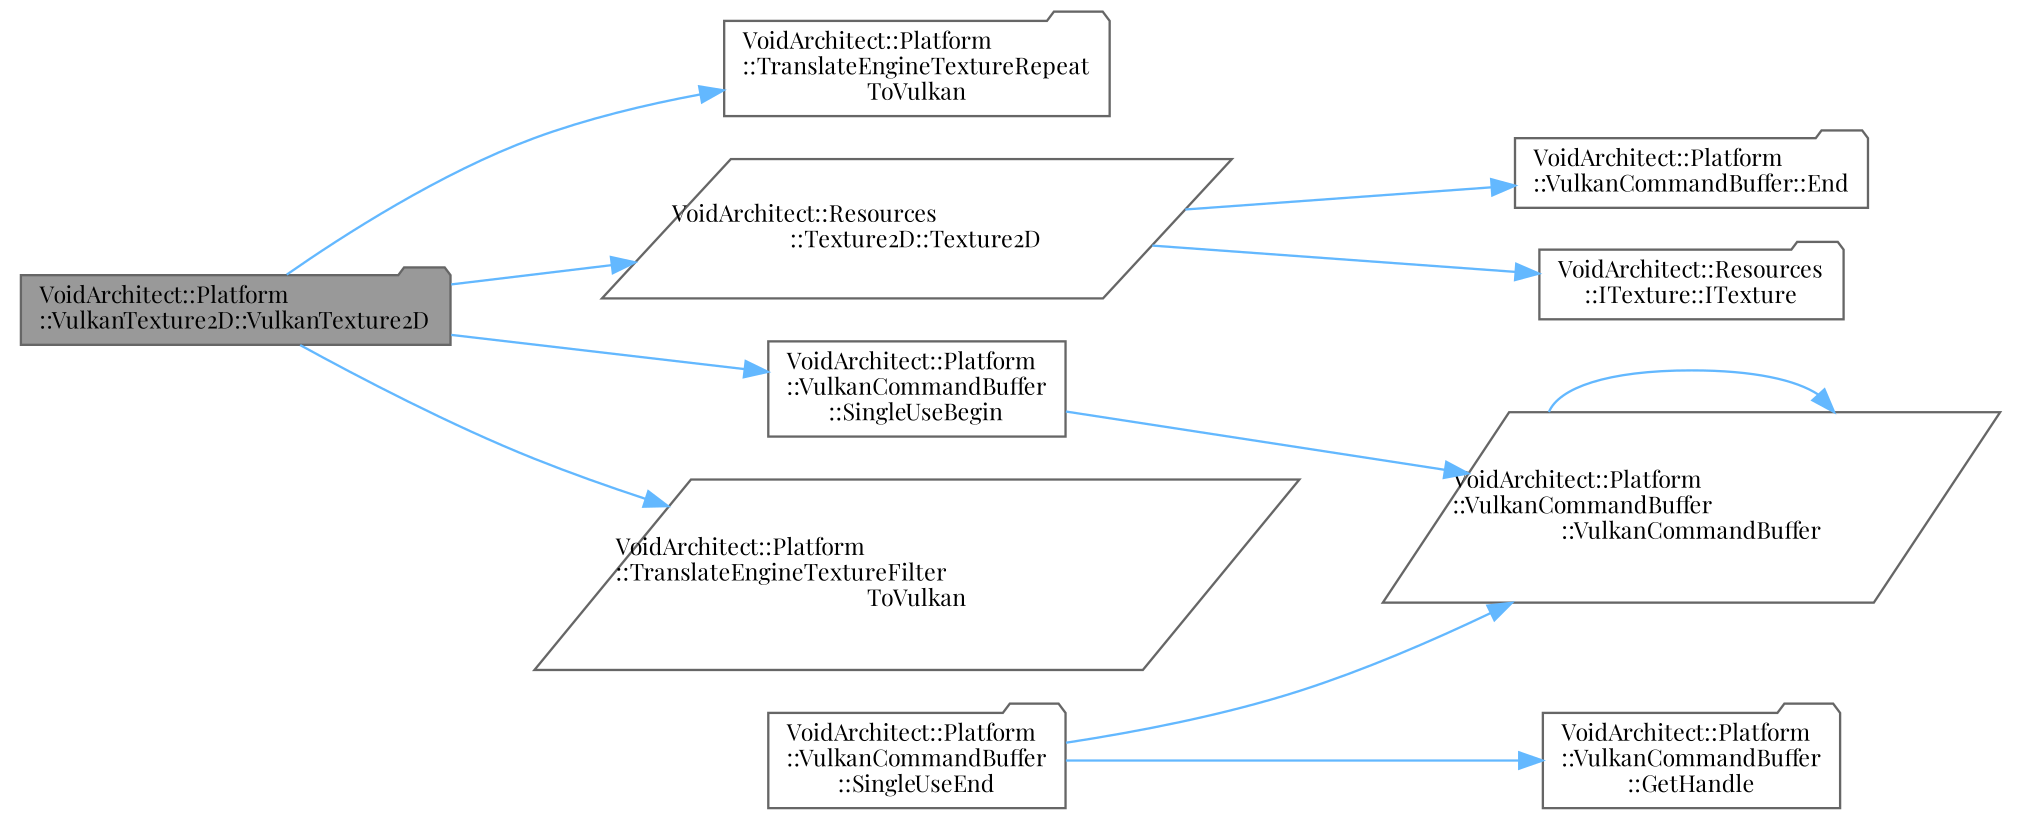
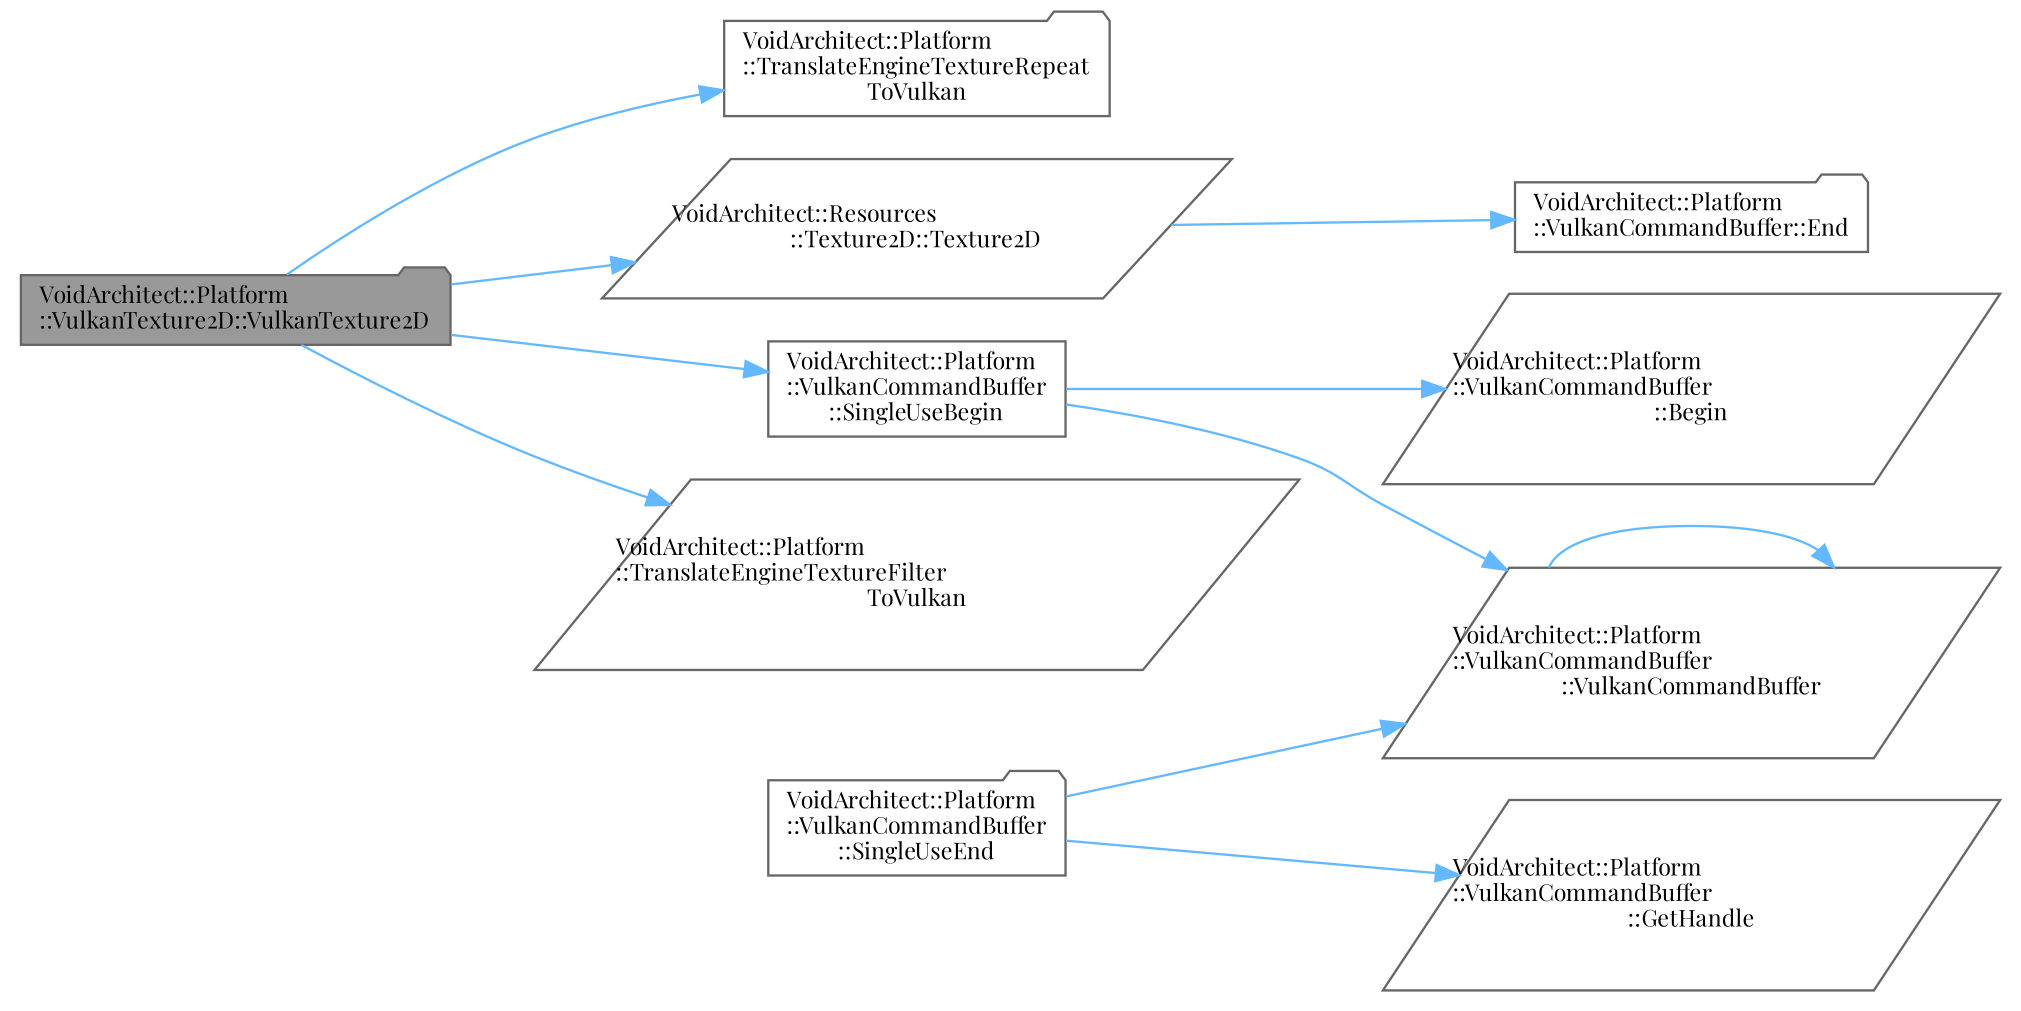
node "VoidArchitect::Resources ::ITexture::ITexture": removed
node "VoidArchitect::Platform ::VulkanCommandBuffer ::Begin": added
node "VoidArchitect::Platform ::VulkanCommandBuffer ::GetHandle": shape folder -> parallelogram
